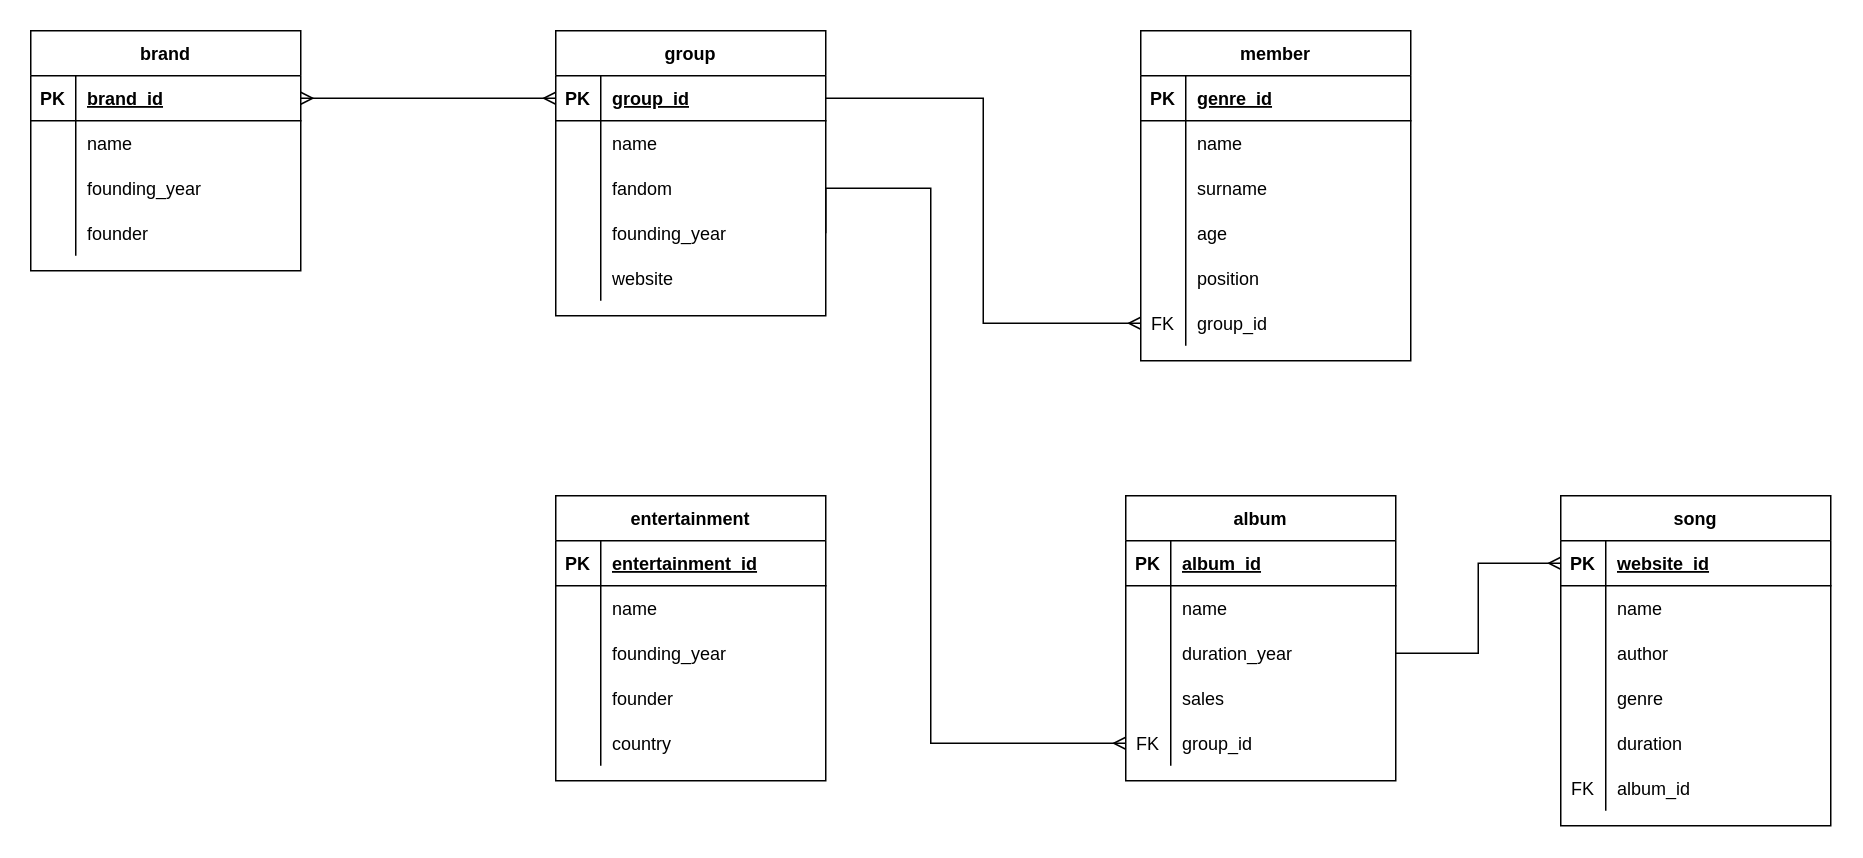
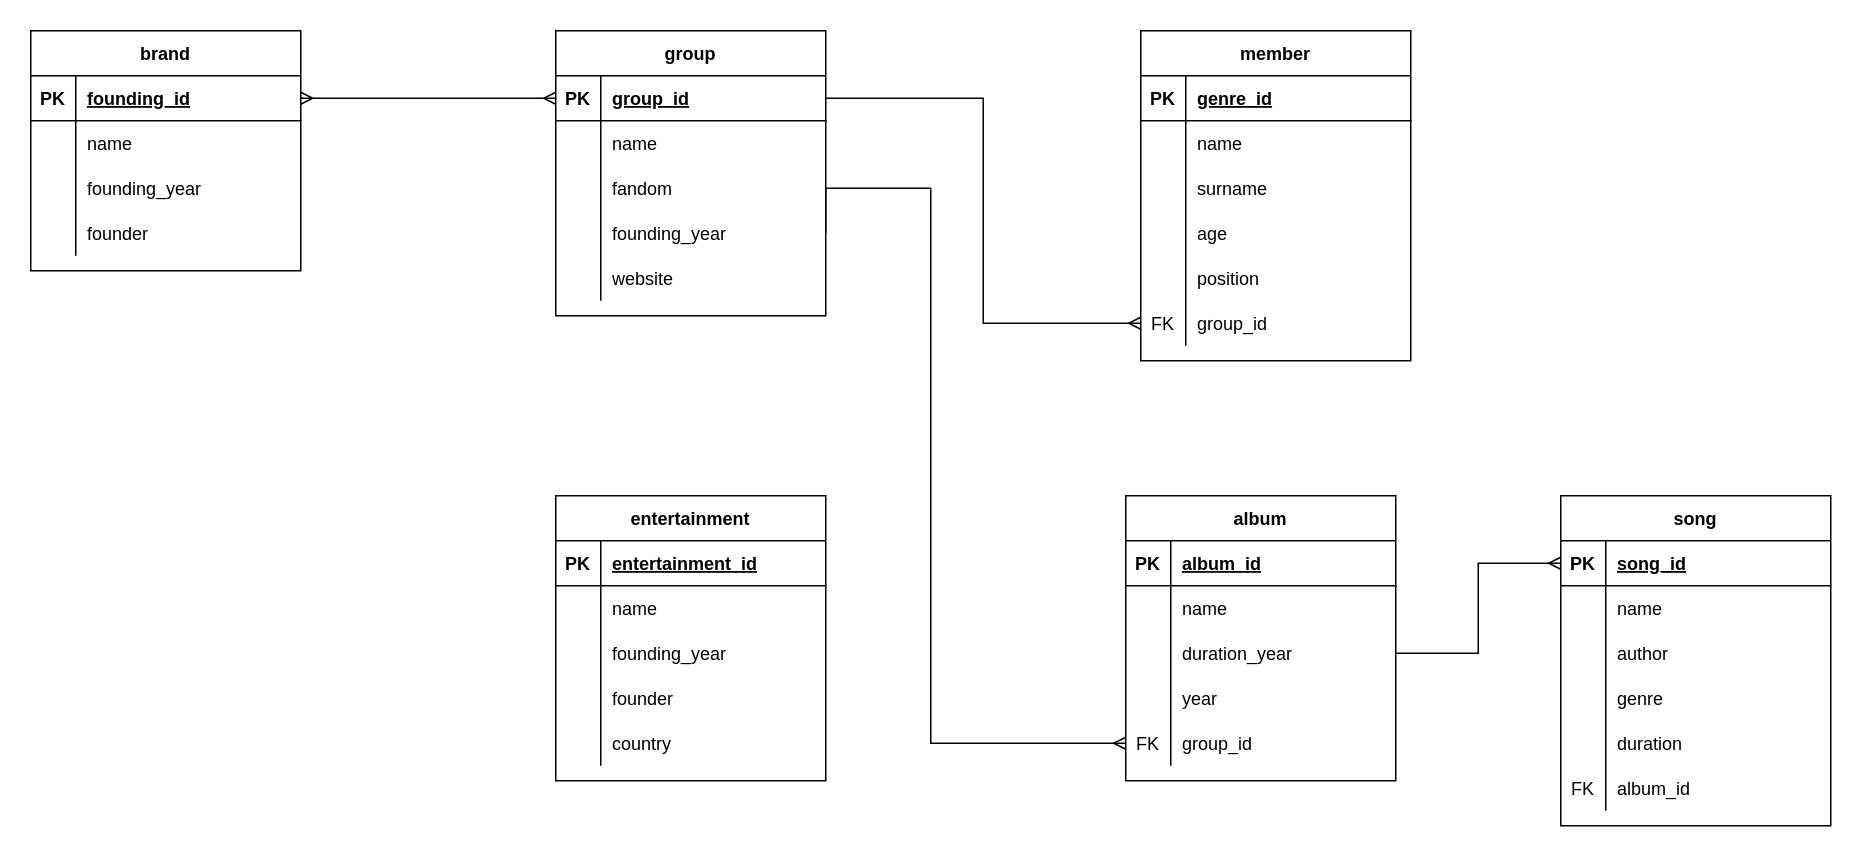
node "brand_id": label "brand_id" -> "founding_id"
node "website_id": label "website_id" -> "song_id"
node "sales": label "sales" -> "year"
